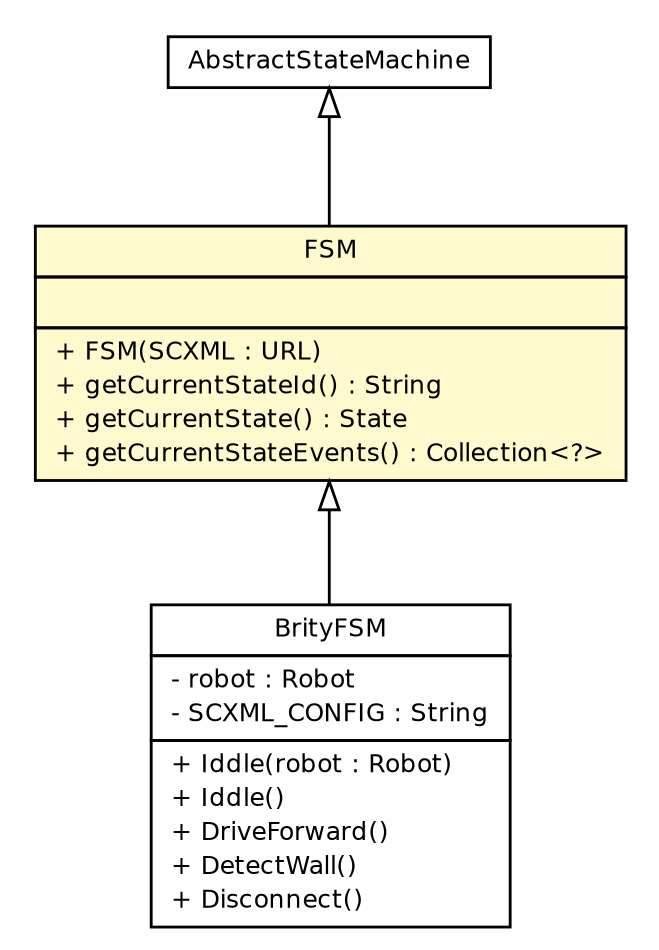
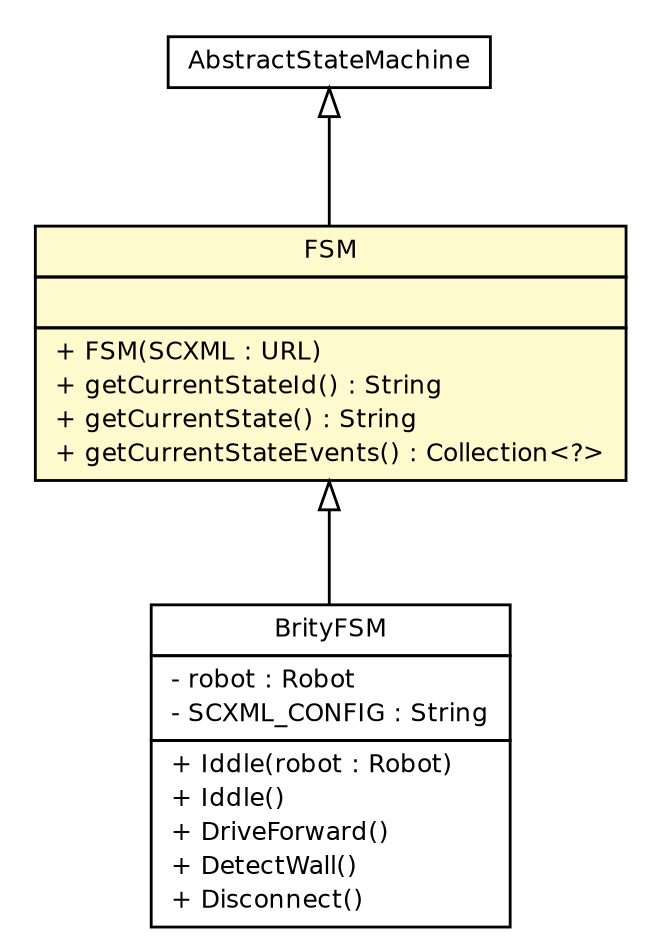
node "FSM": text "+ getCurrentState() : State" -> "+ getCurrentState() : String"
